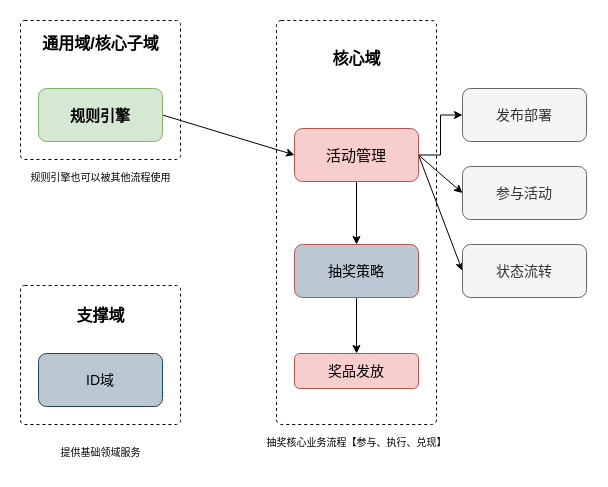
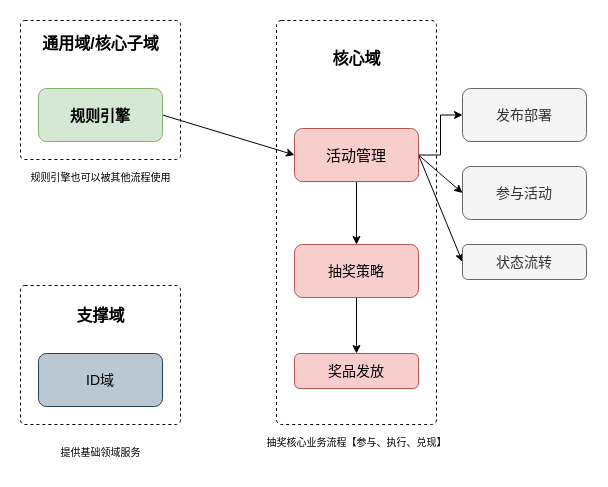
node "抽奖策略": fillcolor #bac8d3 -> #f8cecc
node "状态流转": size 124x53 -> 124x35
